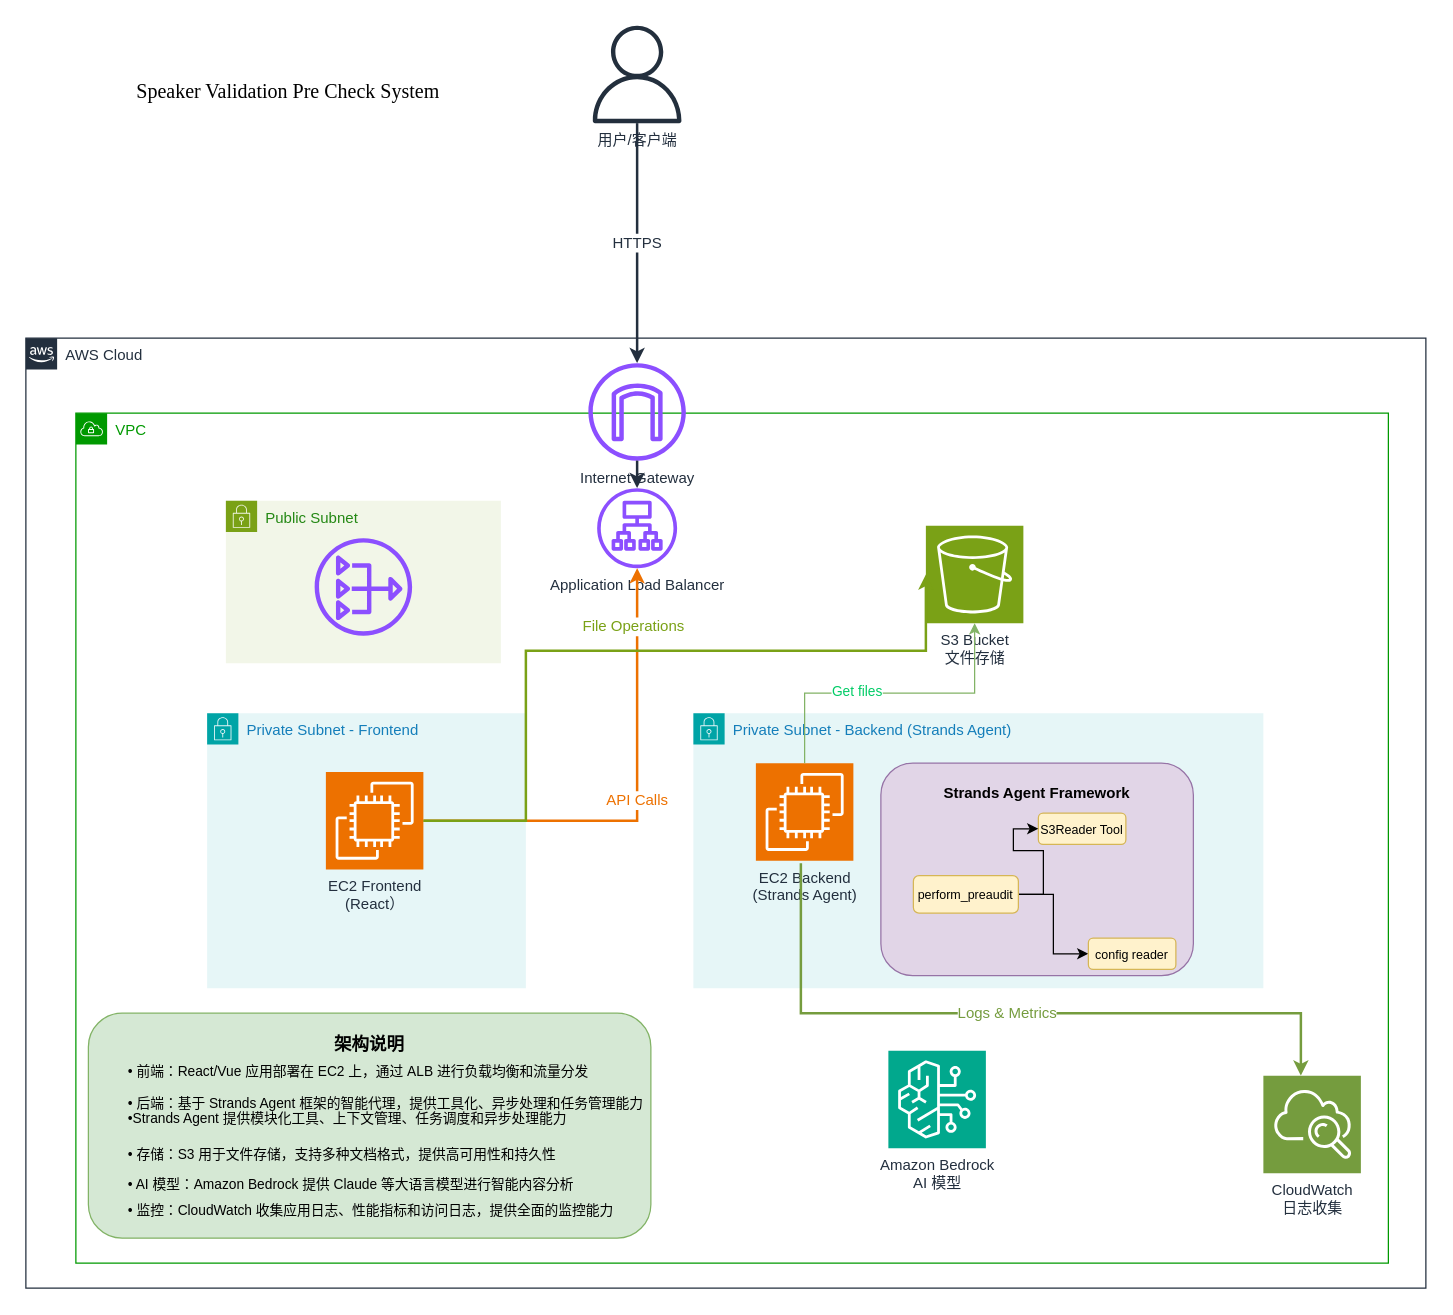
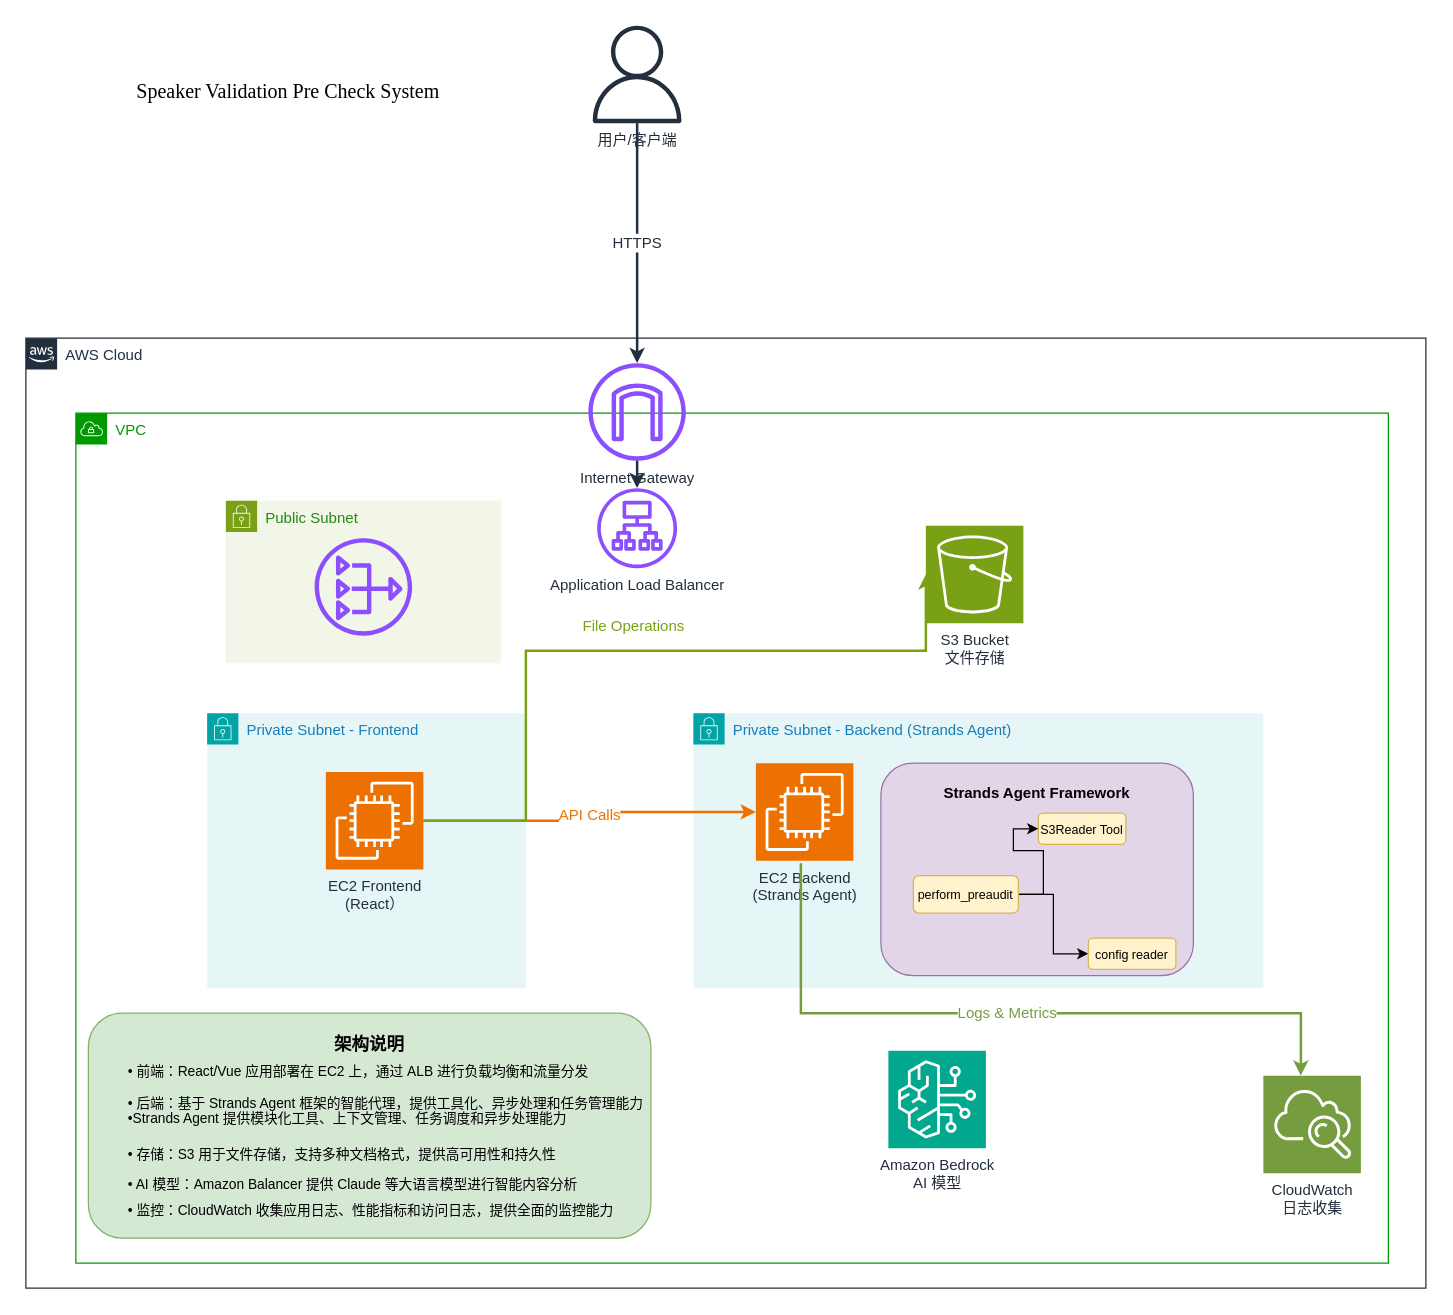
edge "EC2 Backend (Strands Agent)" -> "S3 Bucket 文件存储": removed, label "Get files"
edge "EC2 Frontend (React）" -> "Application Load Balancer": now "EC2 Frontend (React）" -> "EC2 Backend (Strands Agent)"
node "• AI 模型：Amazon Bedrock 提供 Claude 等大语言模型进行智能内容分析": label "• AI 模型：Amazon Bedrock 提供 Claude 等大语言模型进行智能内容分析" -> "• AI 模型：Amazon Balancer 提供 Claude 等大语言模型进行智能内容分析"
